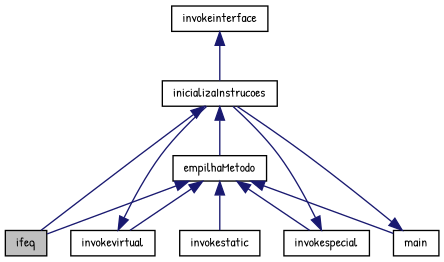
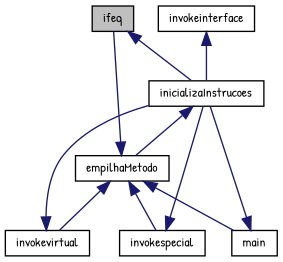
edge "ifeq" -> "inicializaInstrucoes": reversed
node "invokestatic": removed
